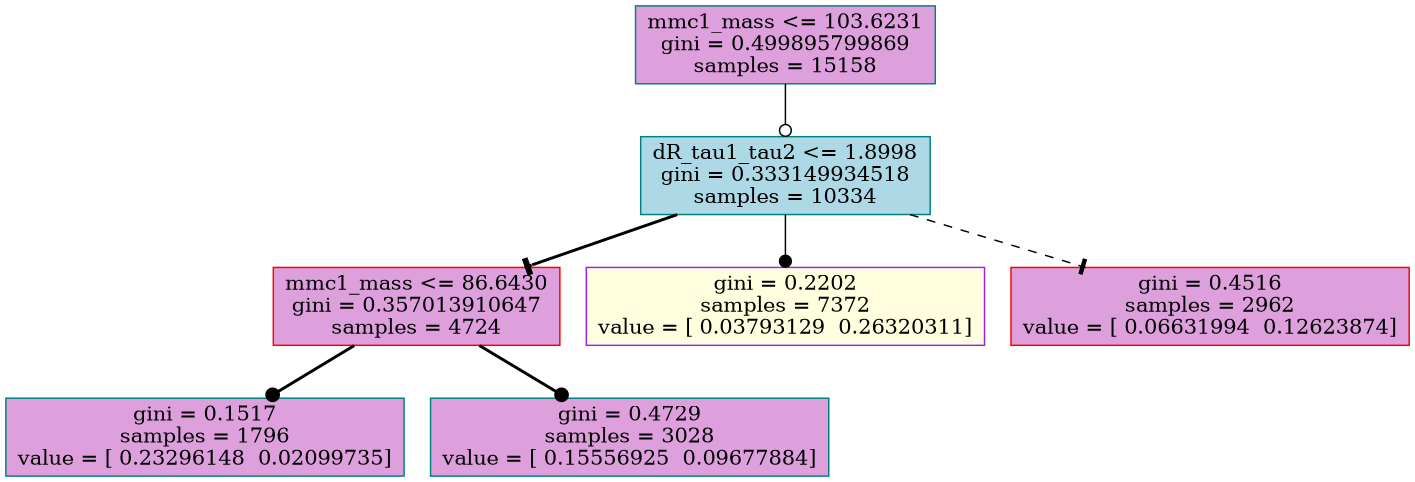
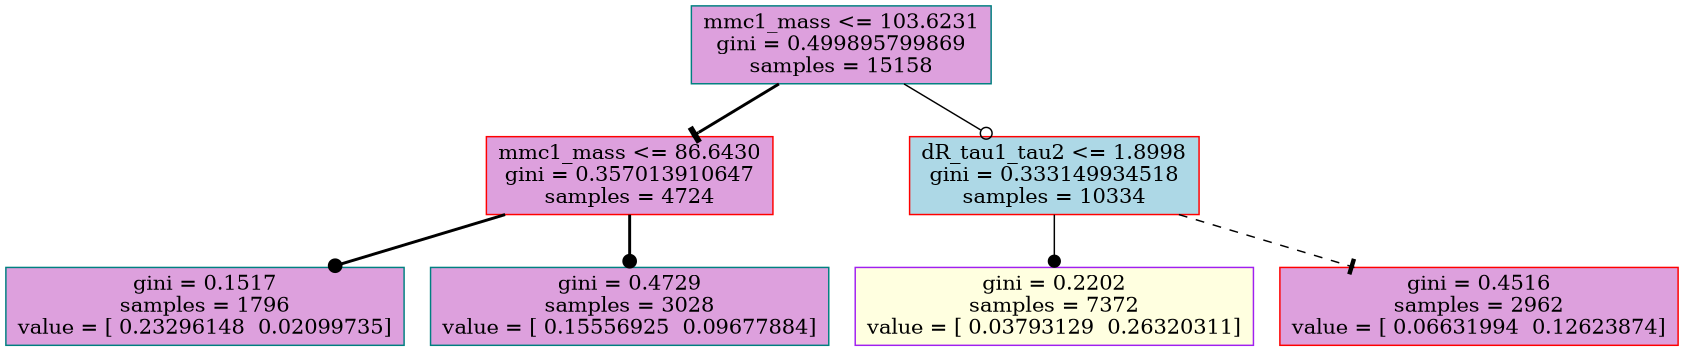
node "dR_tau1_tau2 <= 1.8998 gini = 0.333149934518 samples = 10334": color teal -> red
edge "dR_tau1_tau2 <= 1.8998 gini = 0.333149934518 samples = 10334" -> "mmc1_mass <= 86.6430 gini = 0.357013910647 samples = 4724": now "mmc1_mass <= 103.6231 gini = 0.499895799869 samples = 15158" -> "mmc1_mass <= 86.6430 gini = 0.357013910647 samples = 4724"
